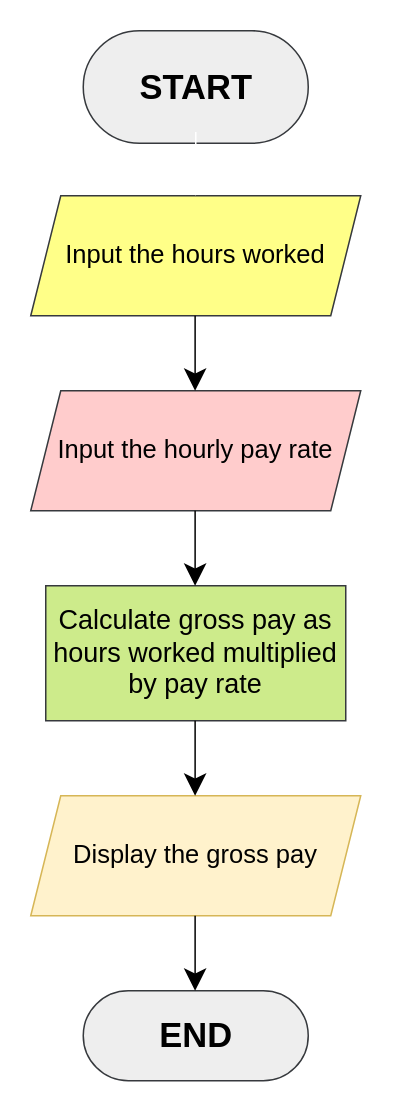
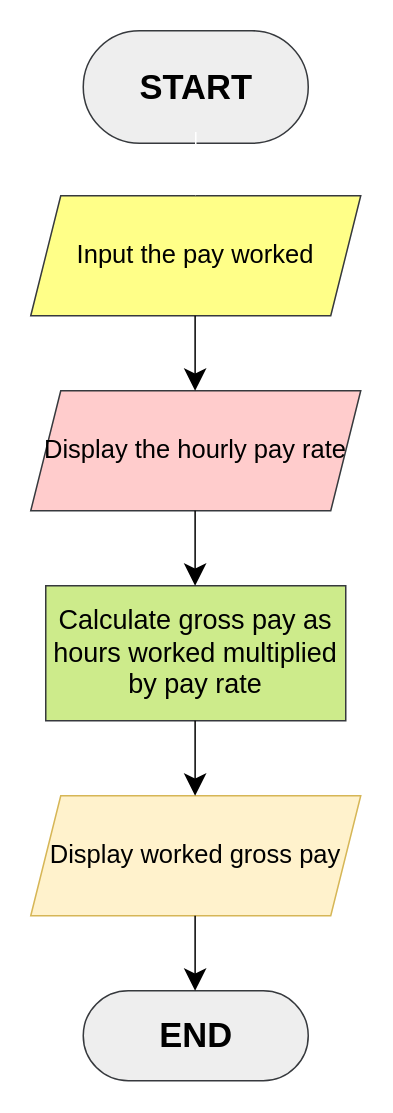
node "Input the hours worked": label "Input the hours worked" -> "Input the pay worked"
node "Input the hourly pay rate": label "Input the hourly pay rate" -> "Display the hourly pay rate"
node "Display the gross pay": label "Display the gross pay" -> "Display worked gross pay"
